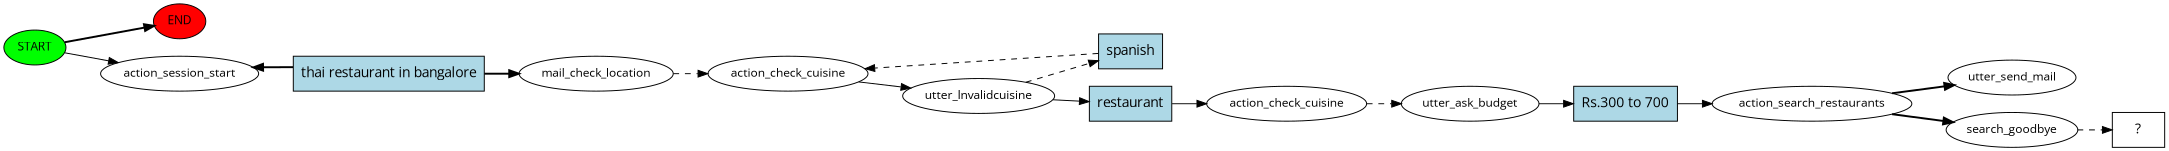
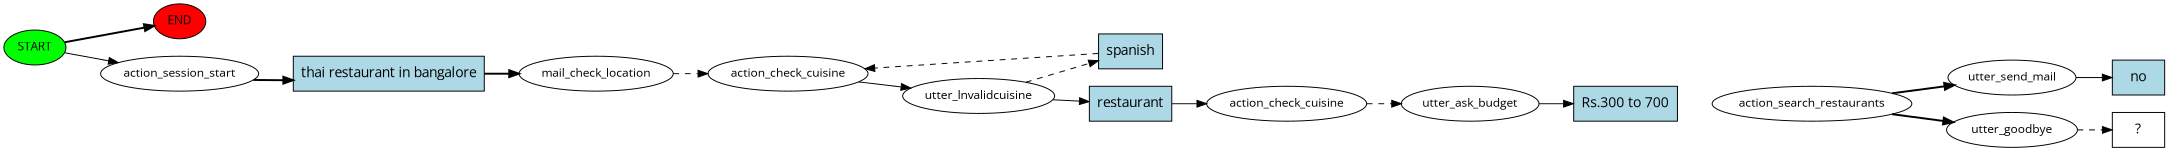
edge "thai restaurant in bangalore" -> "action_session_start": reversed
node "no": added
edge "Rs.300 to 700" -> "action_search_restaurants": removed
node "search_goodbye": label "search_goodbye" -> "utter_goodbye"
